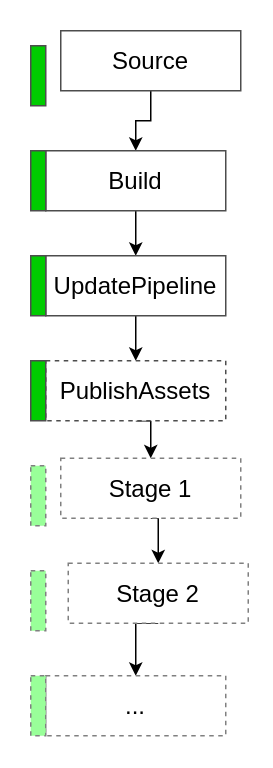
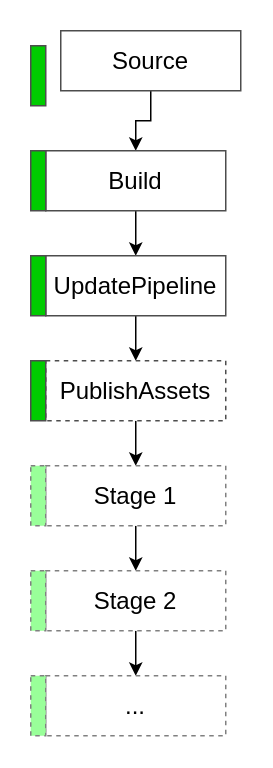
node "Stage 1": moved (151, 488) -> (136, 496)
node "Stage 2": moved (158, 593) -> (136, 601)
